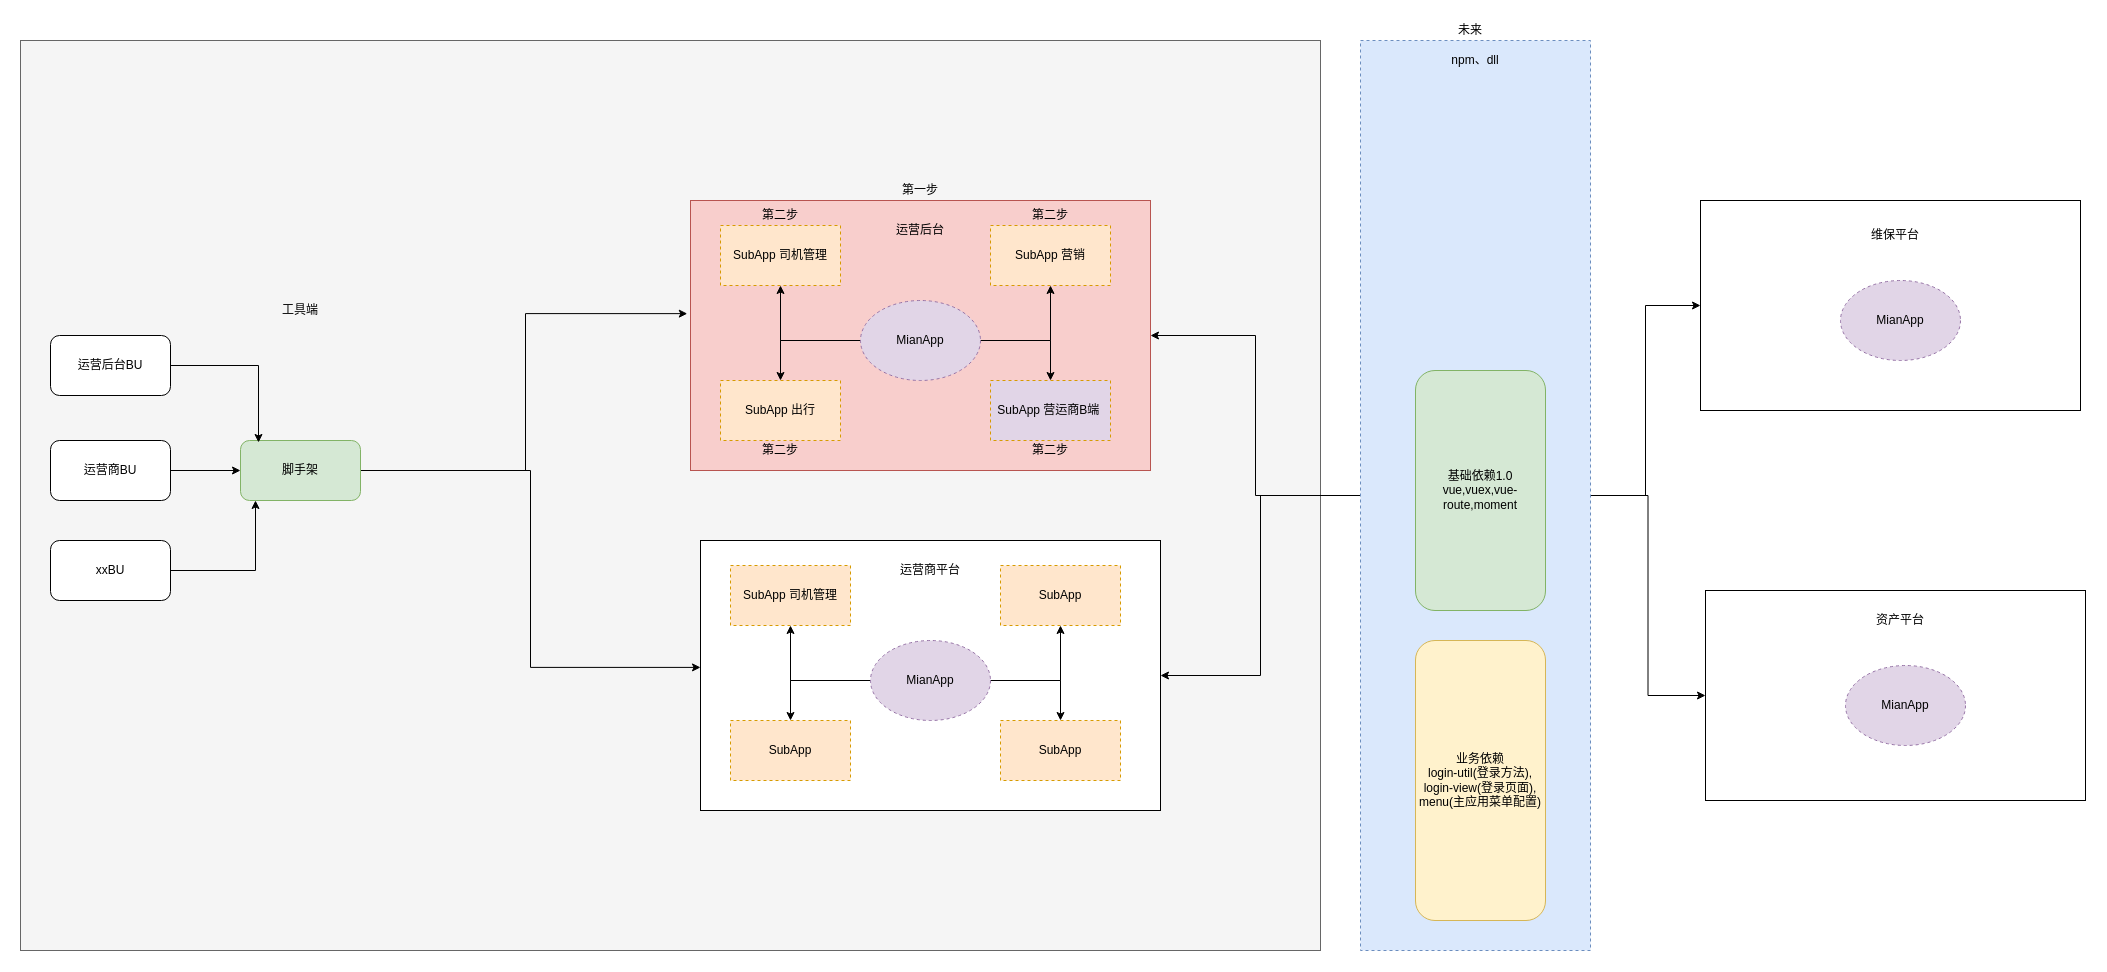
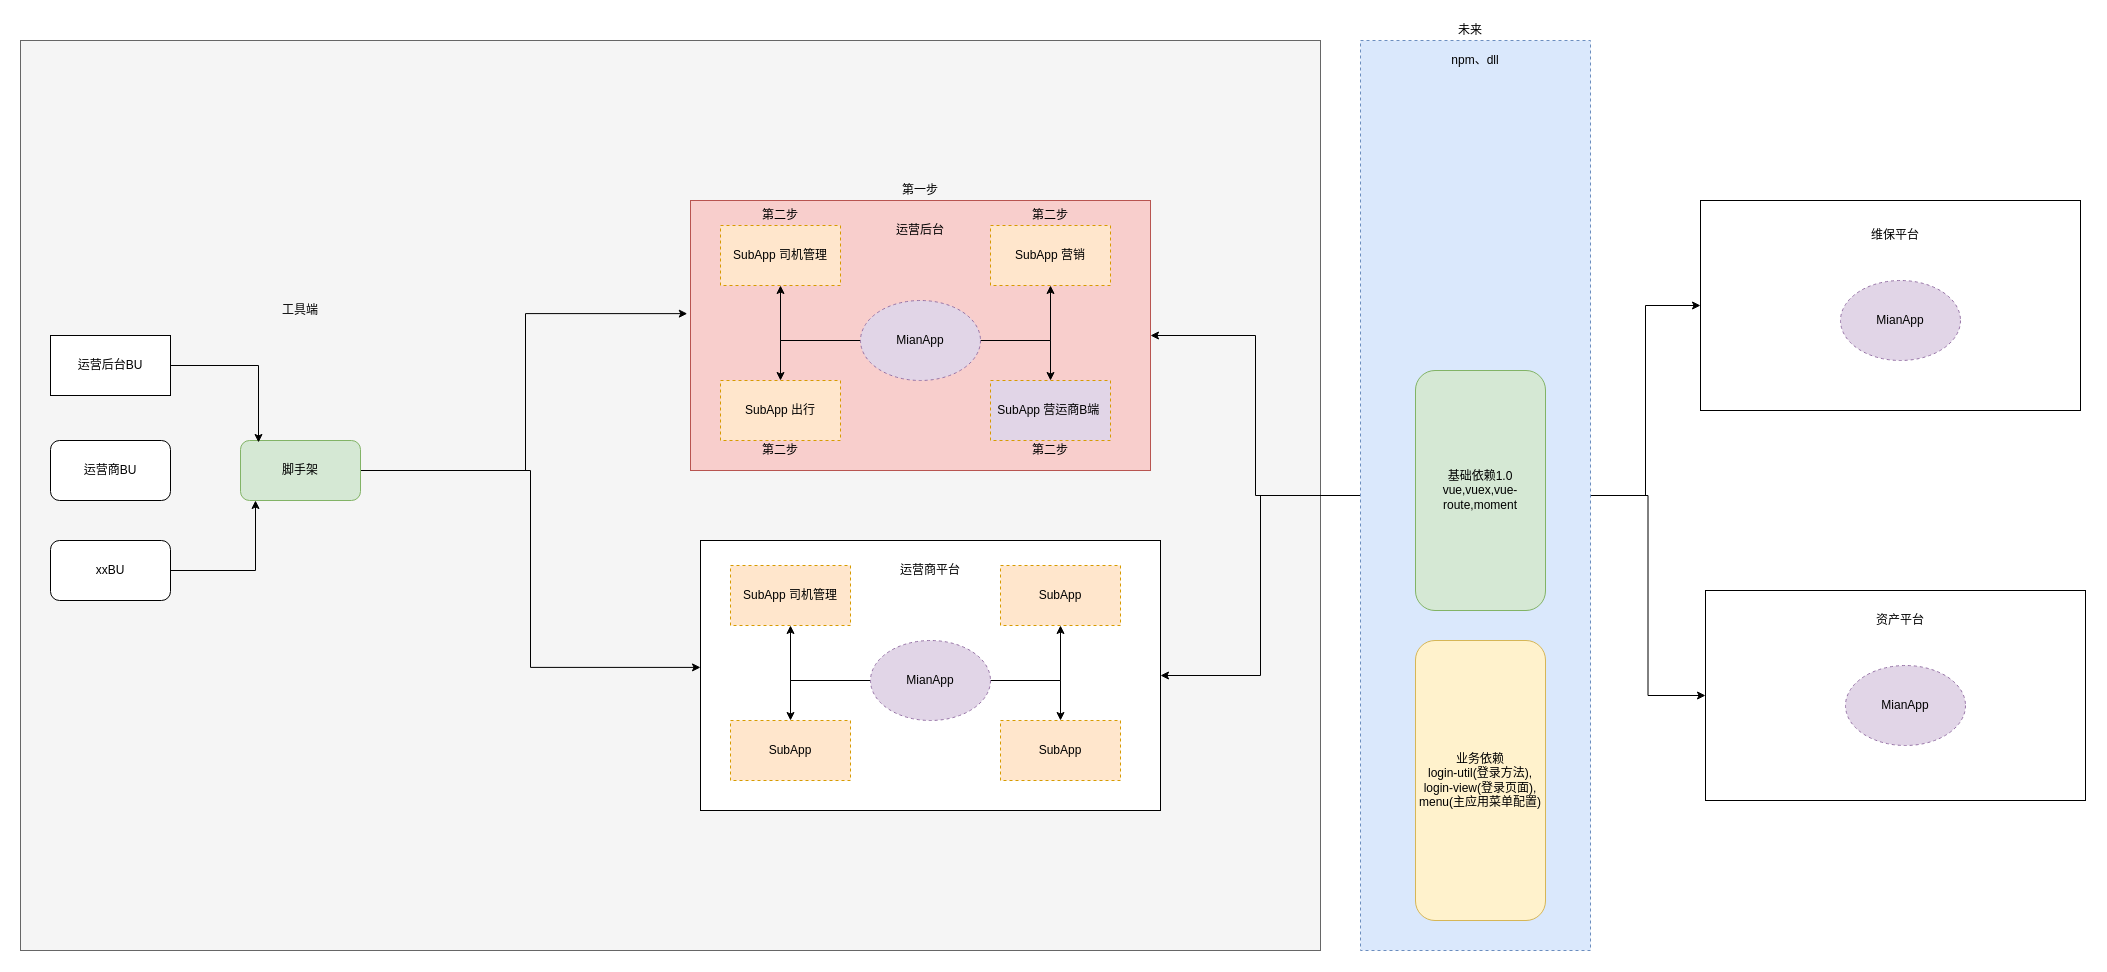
node "运营后台BU": shape rounded rectangle -> rectangle
edge "运营商BU" -> "脚手架": removed
